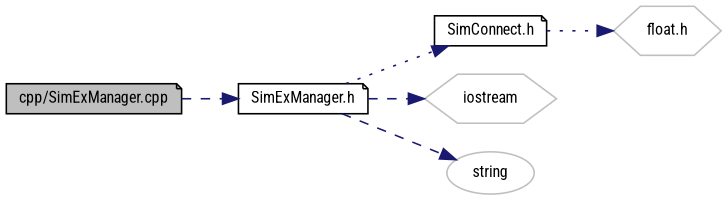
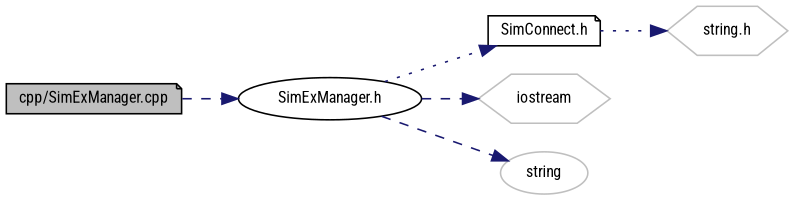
node "float.h": label "float.h" -> "string.h"
node "SimExManager.h": shape note -> ellipse
